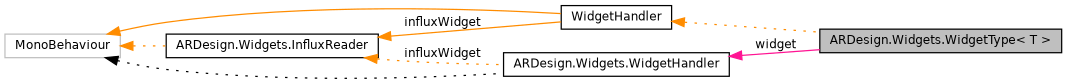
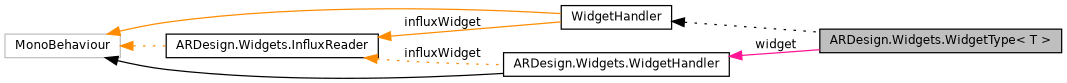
edge "ARDesign.Widgets.WidgetType< T >" -> "WidgetHandler": color darkorange -> black
edge "ARDesign.Widgets.WidgetHandler" -> "MonoBehaviour": style dotted -> solid
